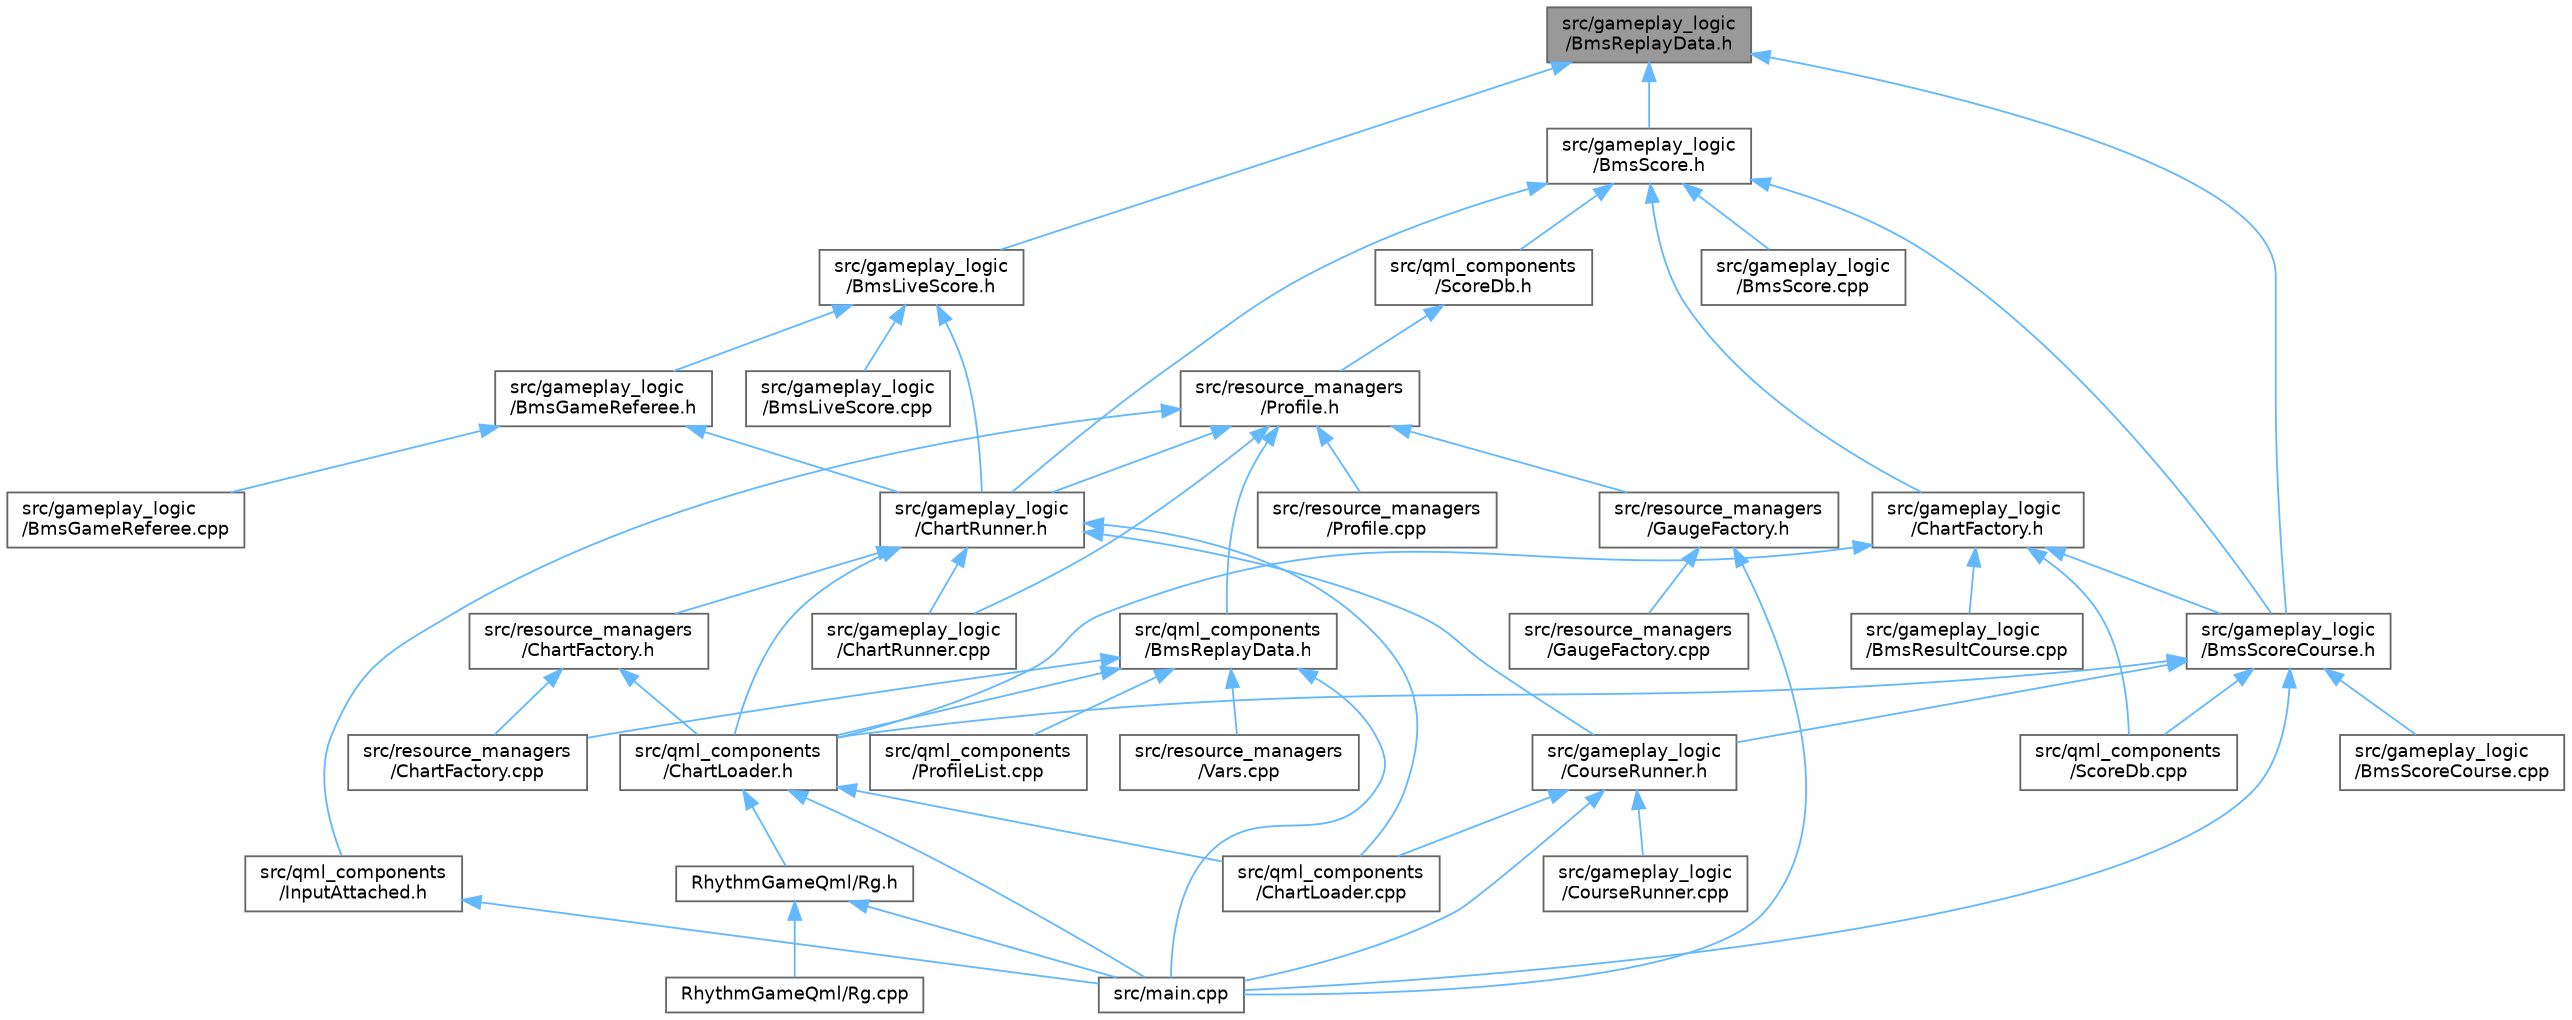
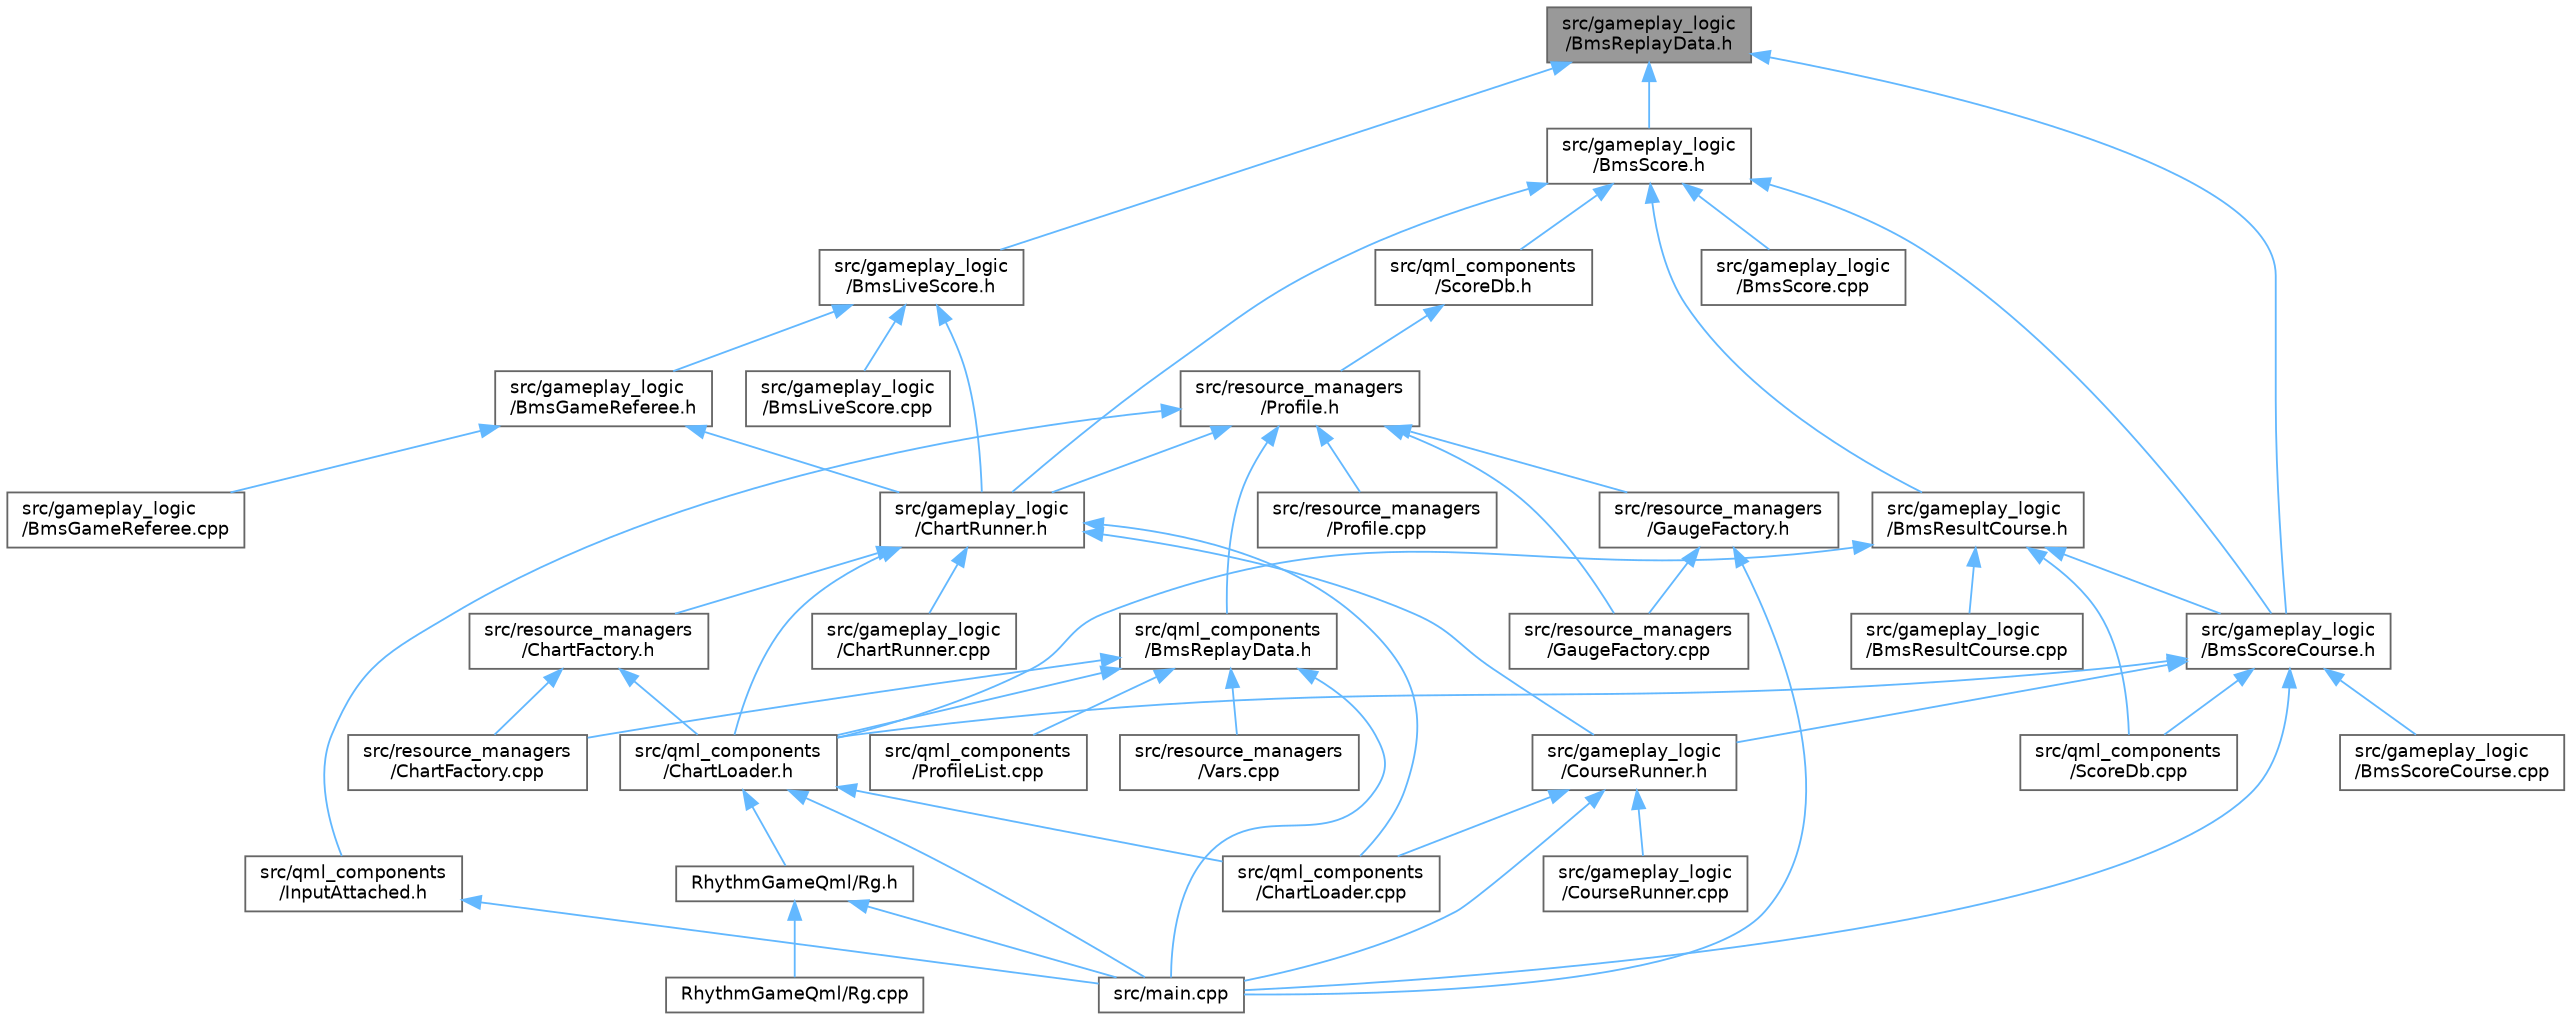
node "src/gameplay_logic /ChartFactory.h": label "src/gameplay_logic /ChartFactory.h" -> "src/gameplay_logic /BmsResultCourse.h"
edge "src/gameplay_logic /ChartRunner.cpp" -> "src/resource_managers /Profile.h": now "src/resource_managers /GaugeFactory.cpp" -> "src/resource_managers /Profile.h"
